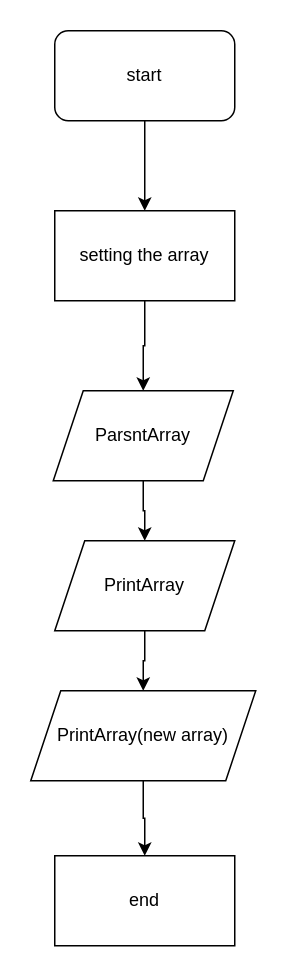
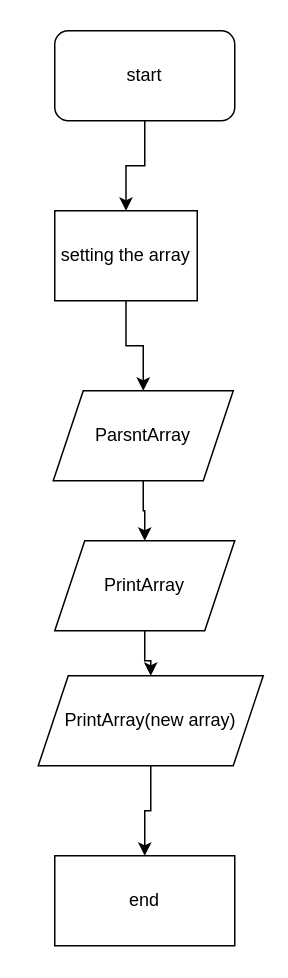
node "setting the array": size 180x90 -> 143x90
node "PrintArray(new array)": moved (143, 736) -> (151, 721)
